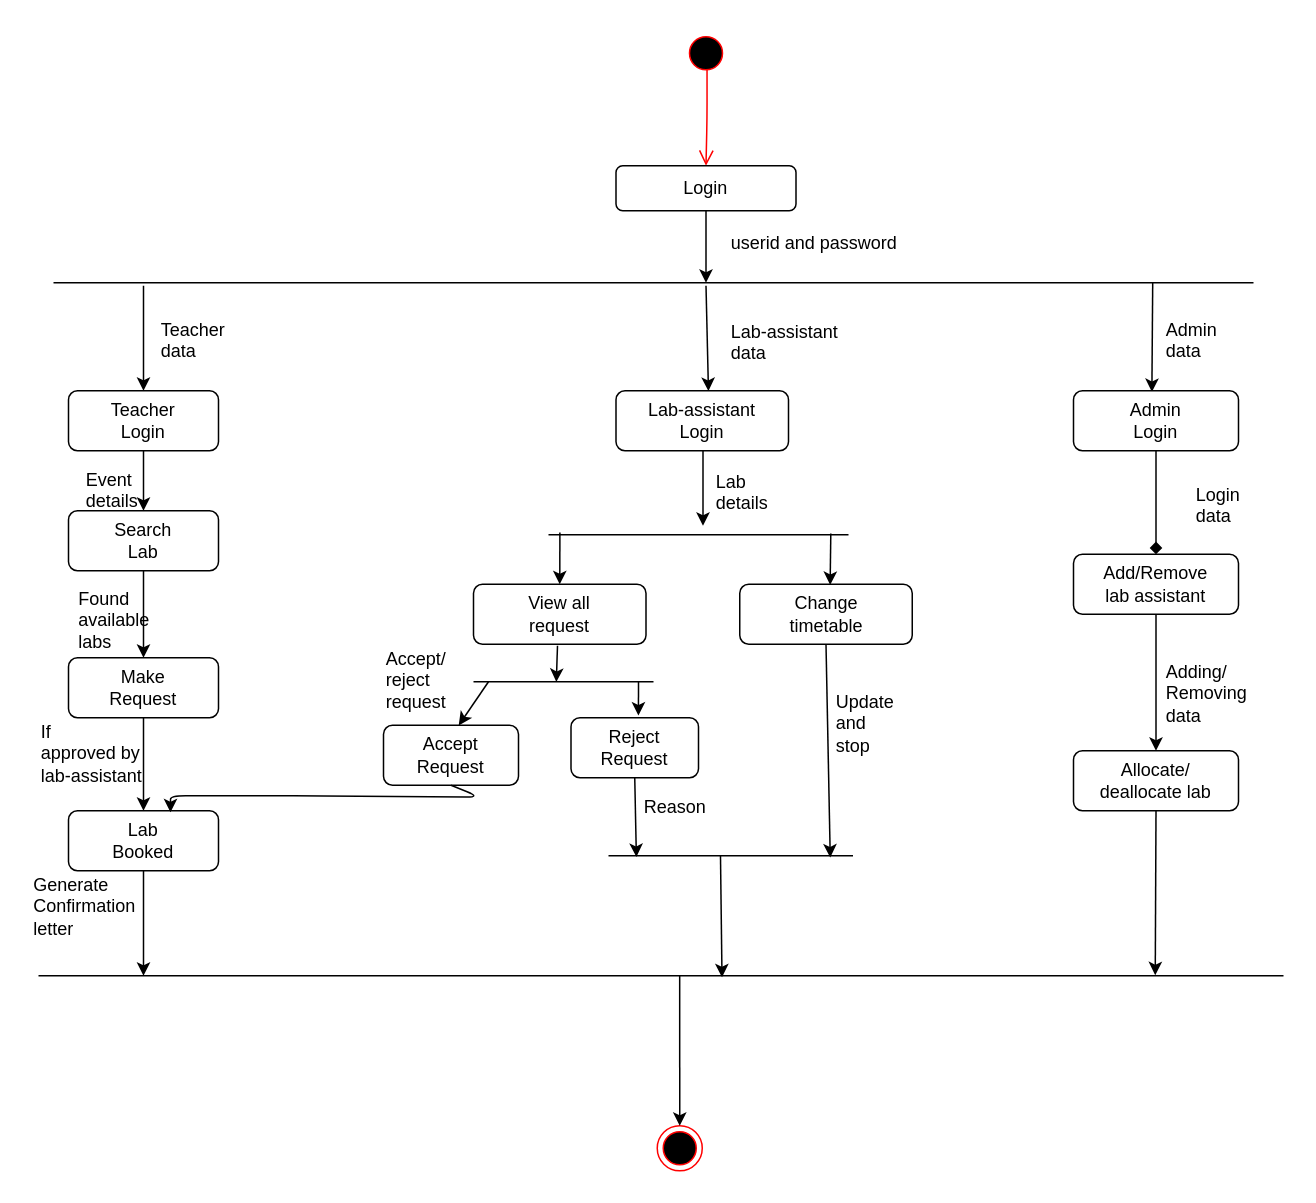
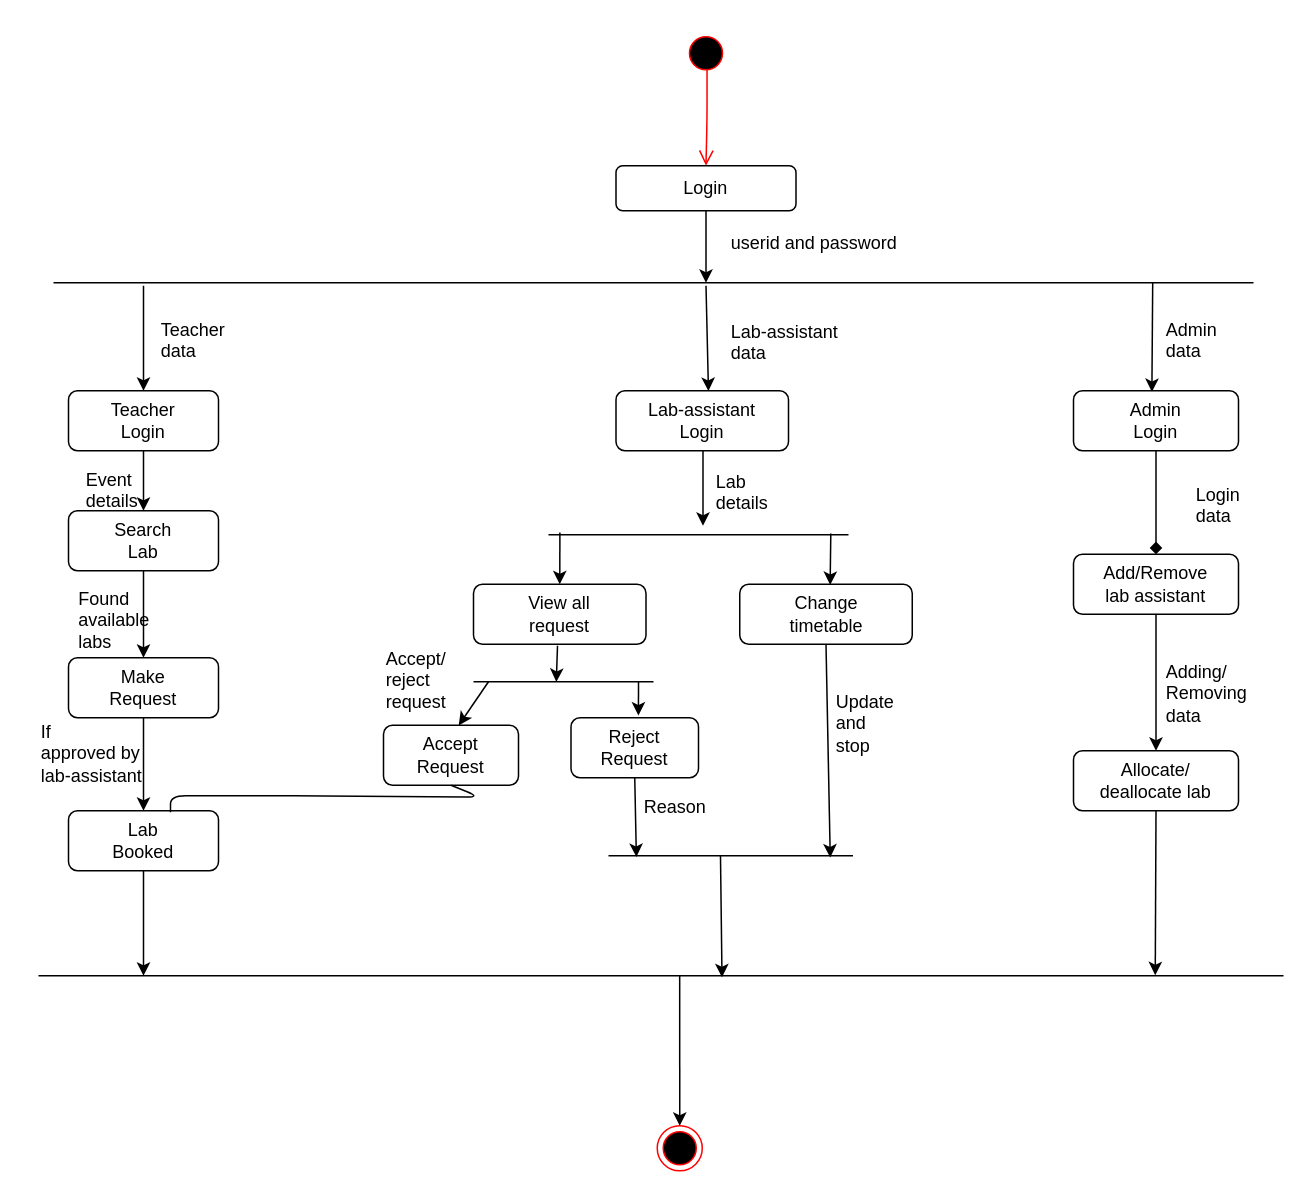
edge "Accept Request" -> "Lab Booked": arrowhead classic -> none
node "Generate Confirmation letter": removed
